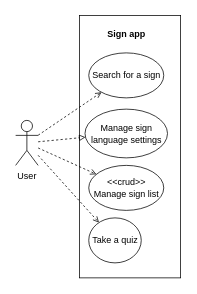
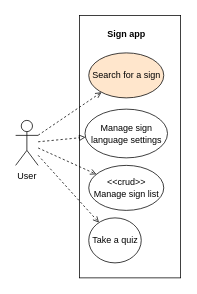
node "Search for a sign": fillcolor #ffffff -> #ffe6cc
